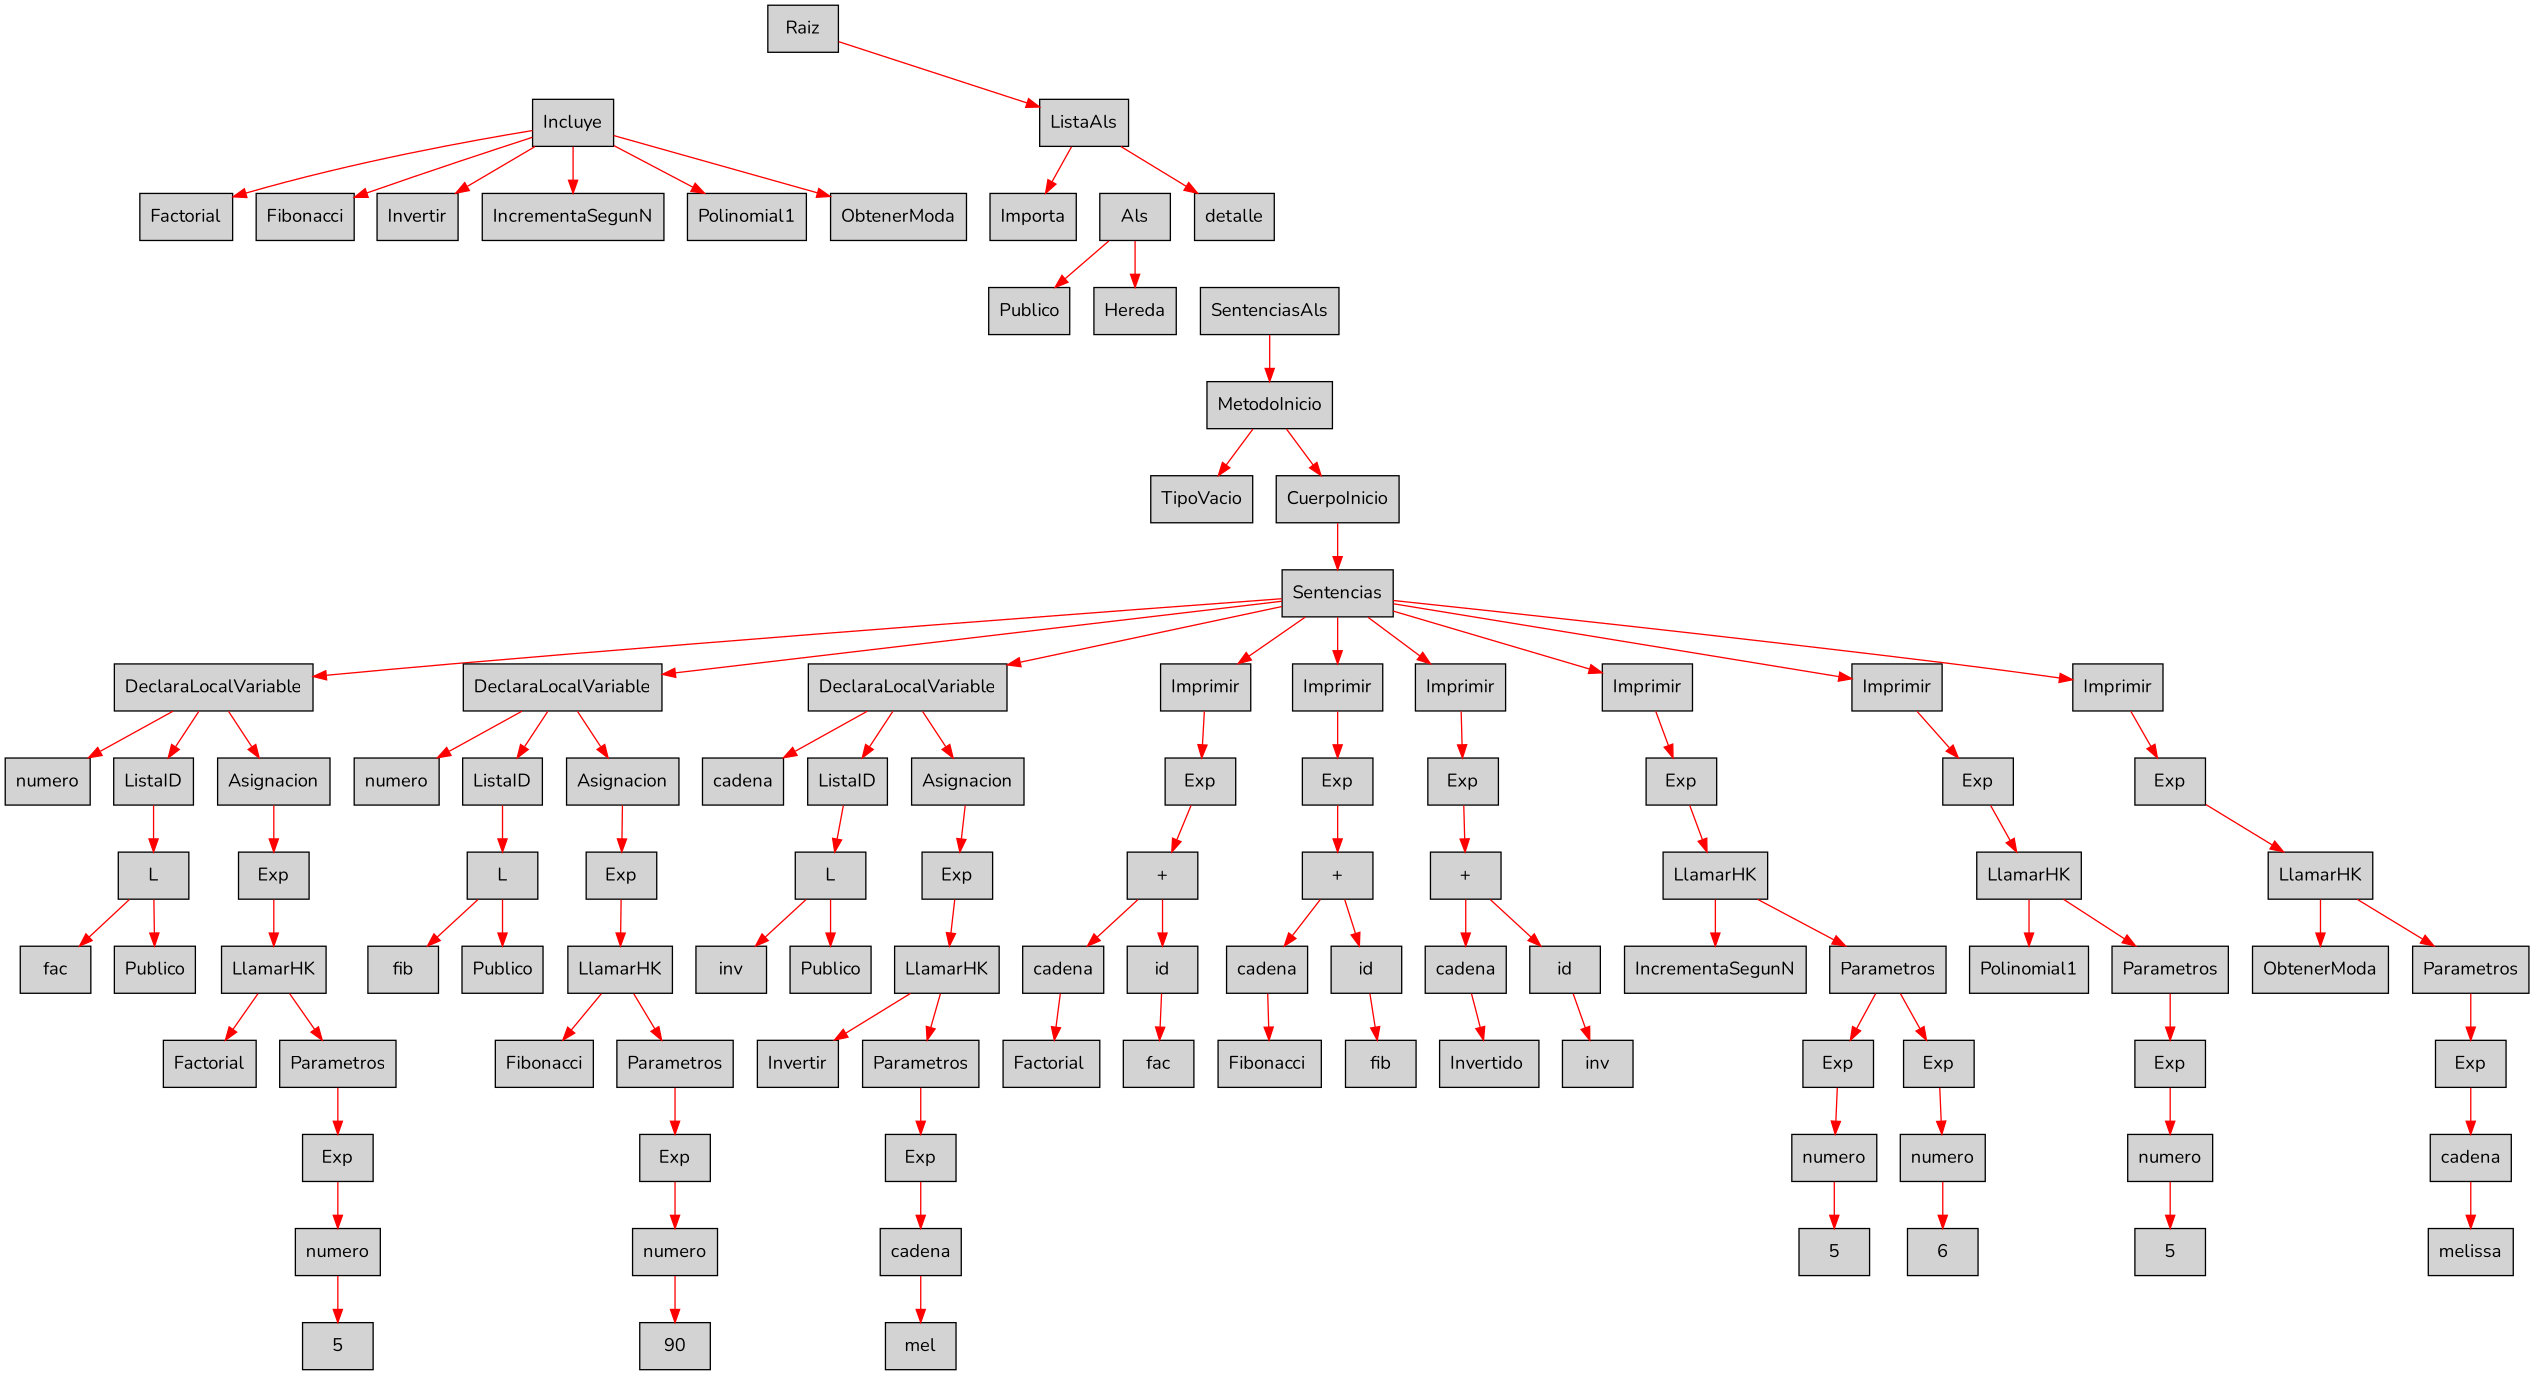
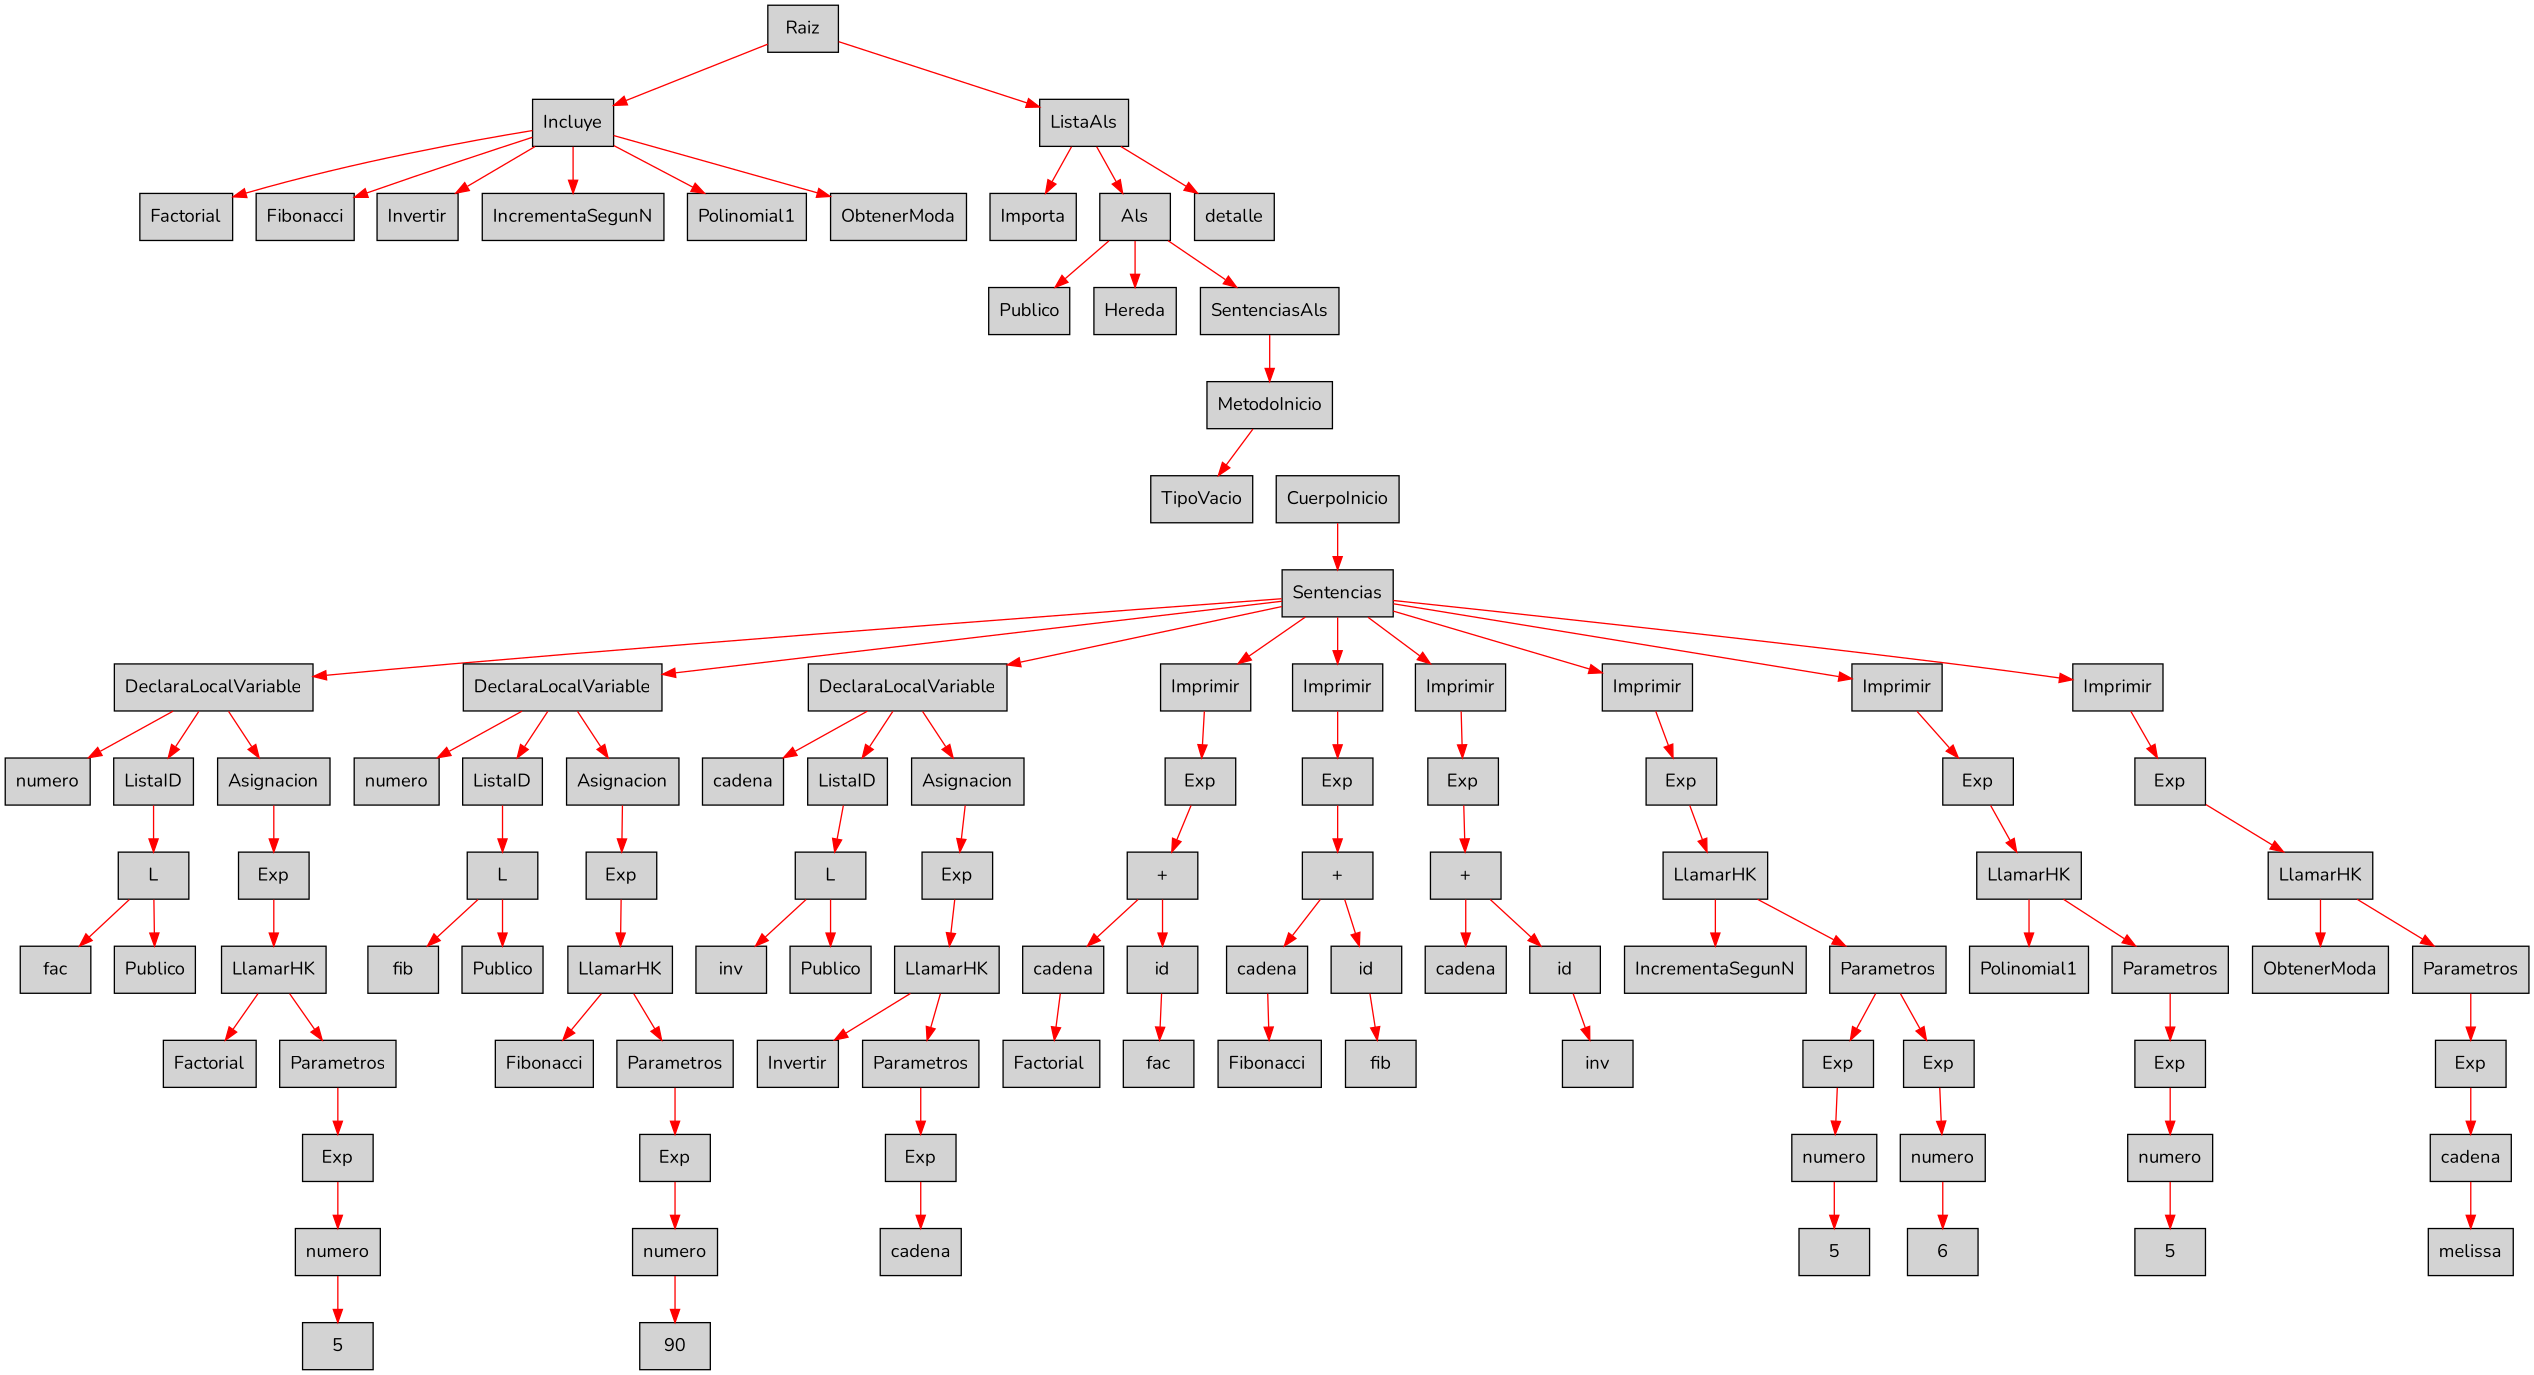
edge "Raiz" -> "Incluye": added
edge "ListaAls" -> "Als": added
edge "Als" -> "SentenciasAls": added
edge "MetodoInicio" -> "CuerpoInicio": removed
node "Invertido": removed
node "mel": removed
